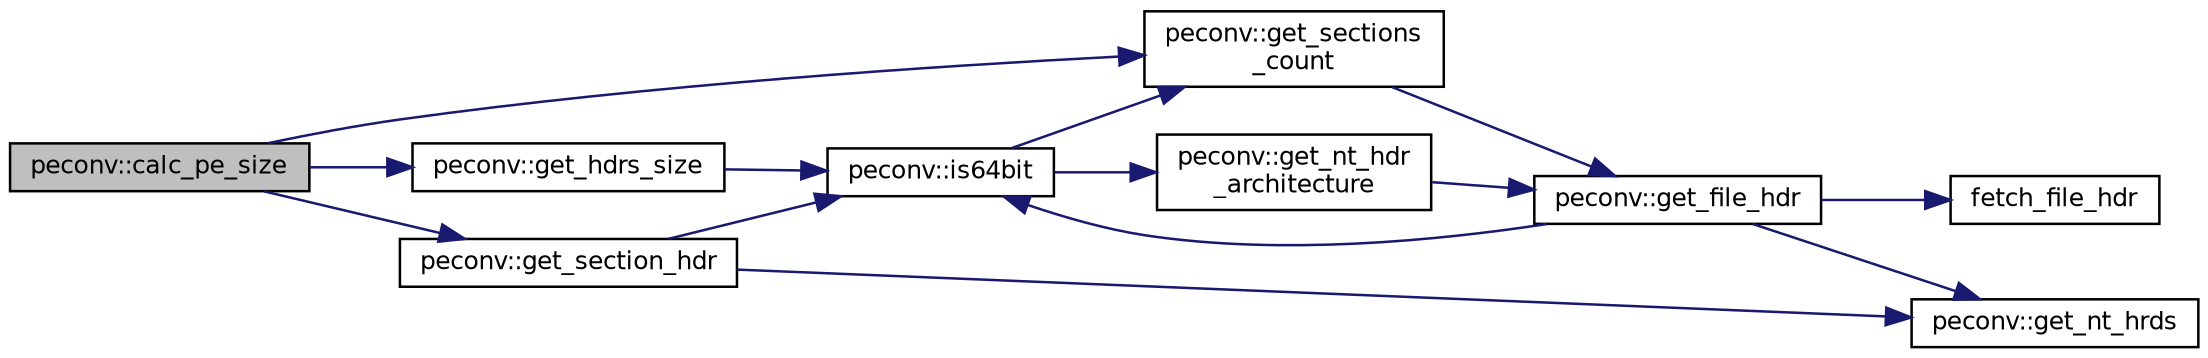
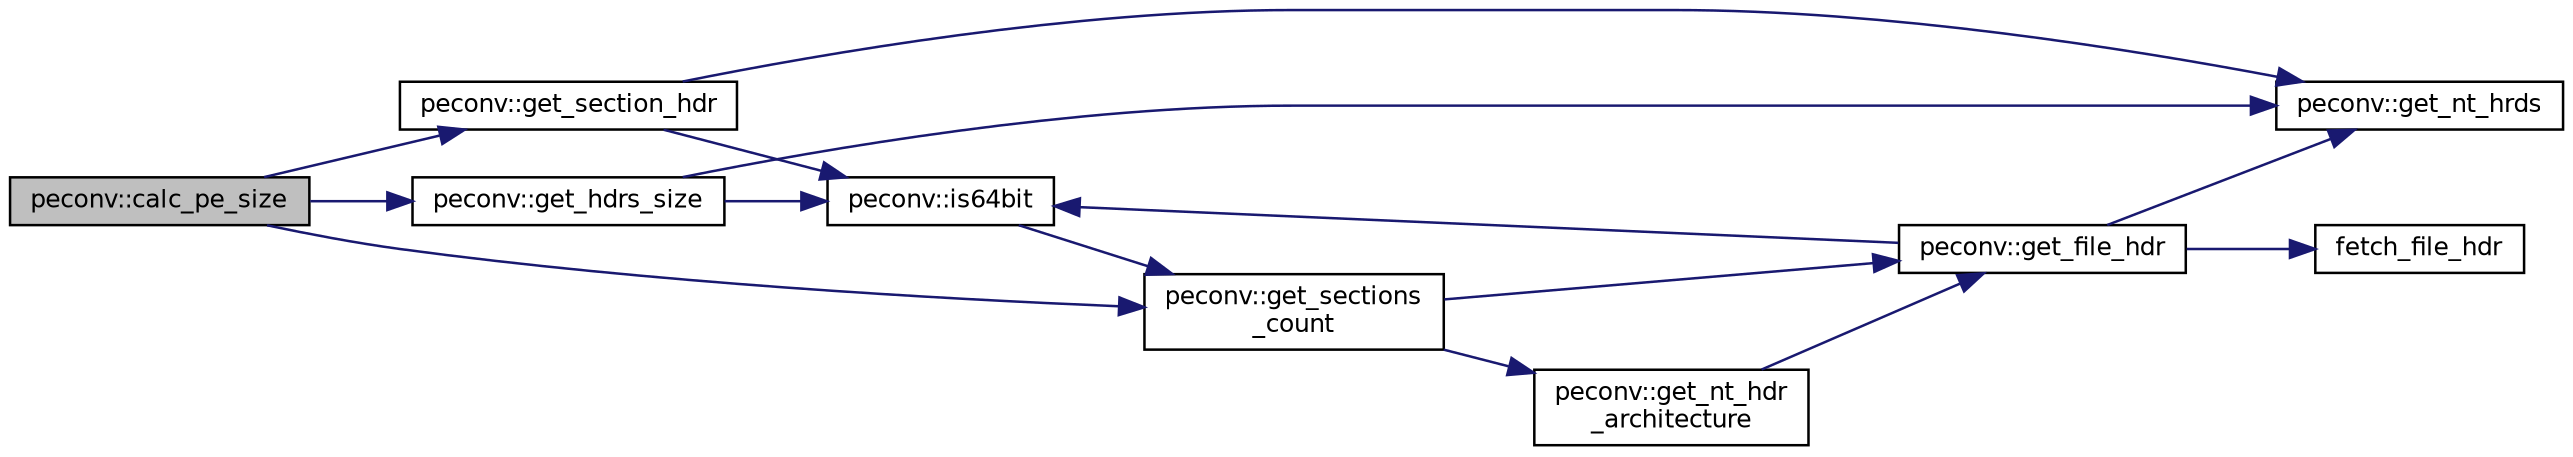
edge "peconv::get_hdrs_size" -> "peconv::get_nt_hrds": added
edge "peconv::is64bit" -> "peconv::get_nt_hdr _architecture": now "peconv::get_sections _count" -> "peconv::get_nt_hdr _architecture"
